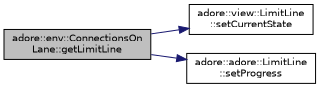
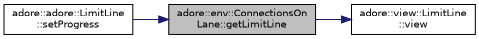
node "adore::view::LimitLine ::setCurrentState": label "adore::view::LimitLine ::setCurrentState" -> "adore::view::LimitLine ::view"
edge "adore::env::ConnectionsOn Lane::getLimitLine" -> "adore::adore::LimitLine ::setProgress": reversed
